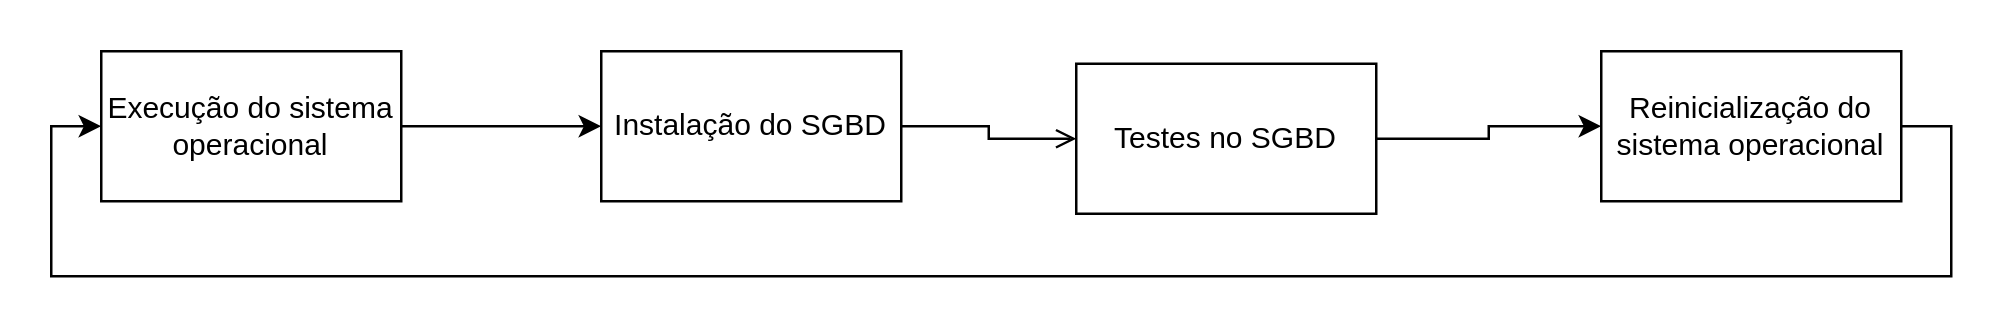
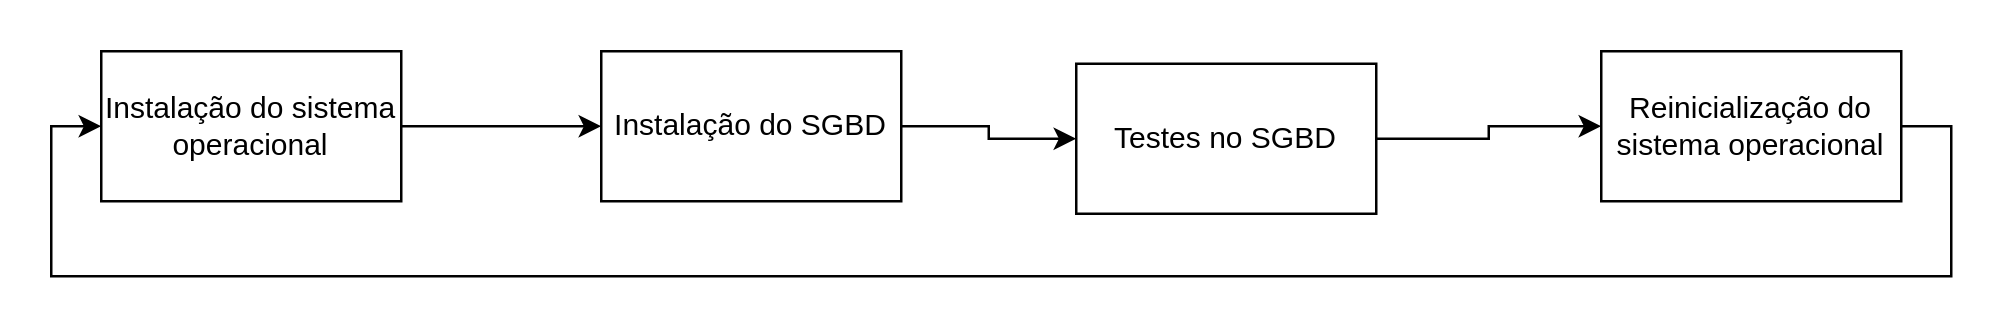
node "Execução do sistema operacional": label "Execução do sistema operacional" -> "Instalação do sistema operacional"
edge "Instalação do SGBD" -> "Testes no SGBD": arrowhead open -> classic
